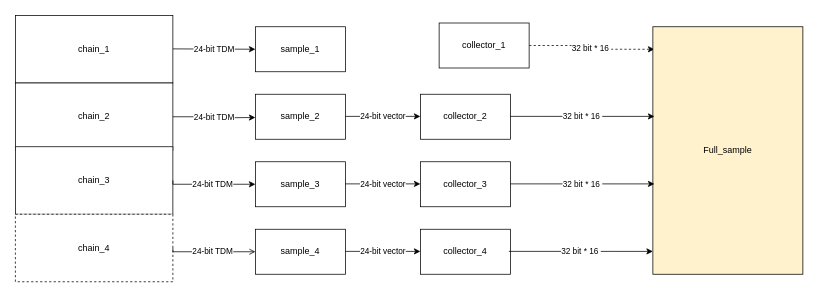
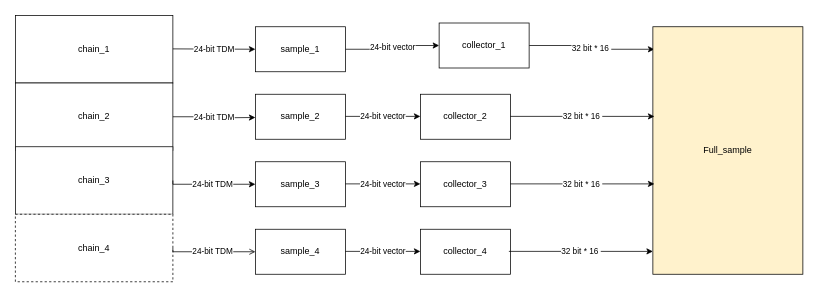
edge "collector_1" -> "Full_sample": style dashed -> solid
edge "sample_1" -> "collector_1": added, label "24-bit vector"
